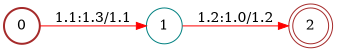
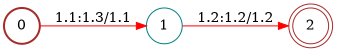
edge "1" -> "2": label "1.2:1.0/1.2" -> "1.2:1.2/1.2"
